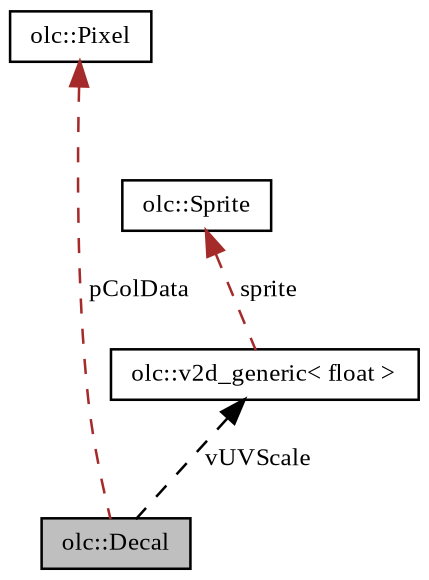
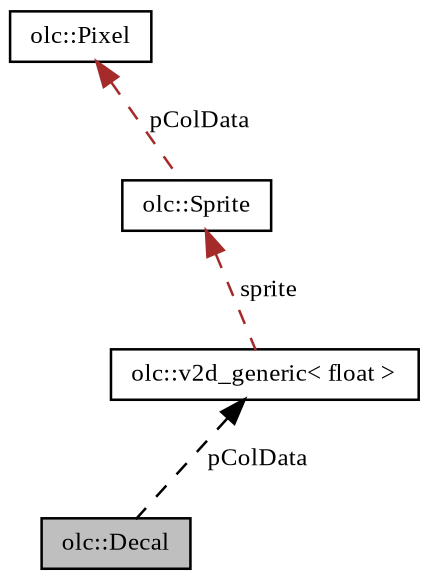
edge "olc::Decal" -> "olc::Pixel": now "olc::Sprite" -> "olc::Pixel"
edge "olc::Decal" -> "olc::v2d_generic< float >": label " vUVScale" -> " pColData"
